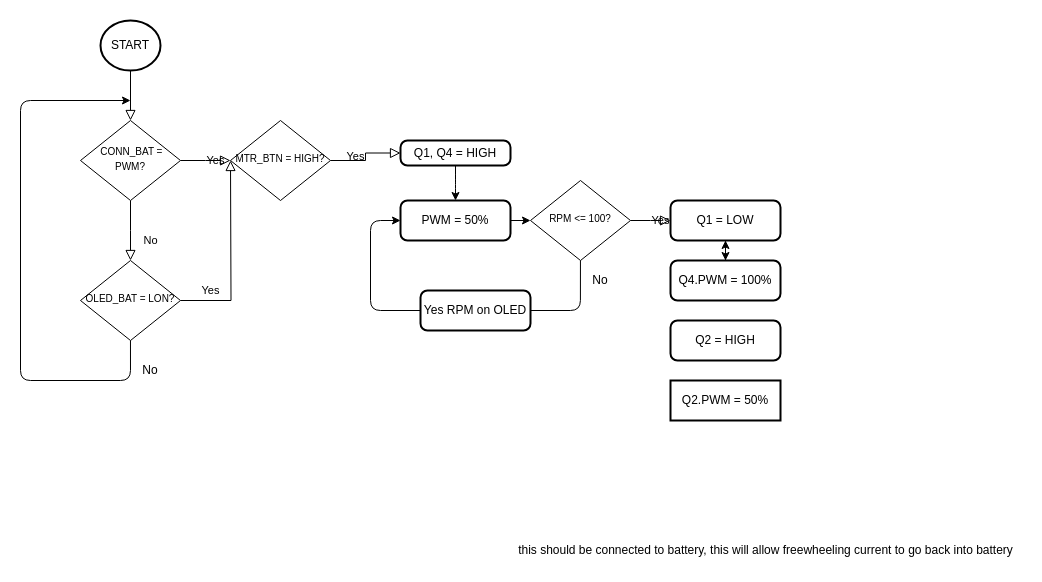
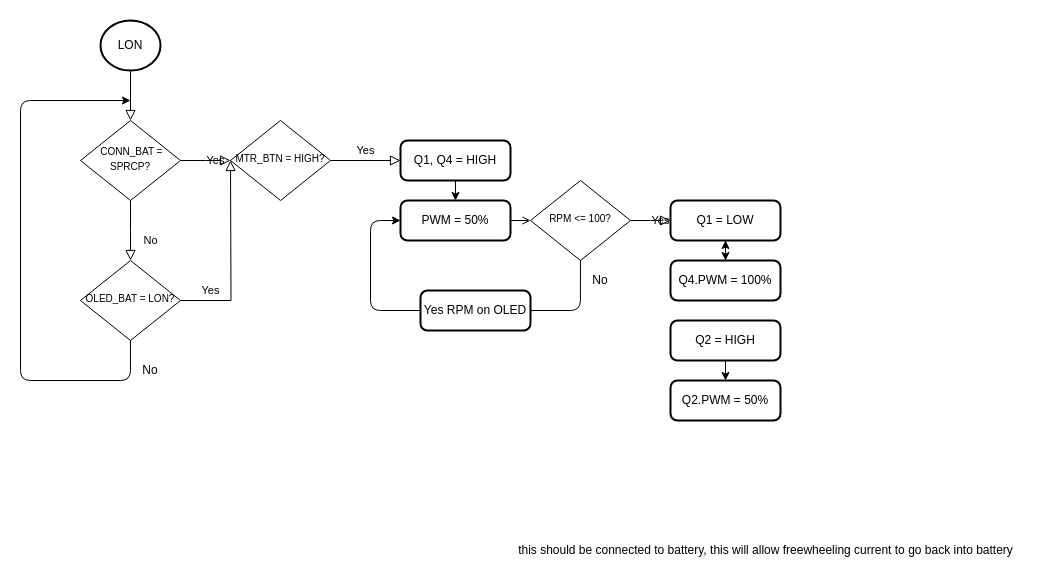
node "START": label "START" -> "LON"
node "Q1, Q4 = HIGH": size 110x25 -> 110x40
node "CONN_BAT = PWM?": label "CONN_BAT = PWM?" -> "CONN_BAT = SPRCP?"
edge "PWM = 50%" -> "RPM <= 100?": arrowhead classic -> open
edge "Q2 = HIGH" -> "Q2.PWM = 50%": added
node "Q2.PWM = 50%": shape rectangle -> rounded rectangle
